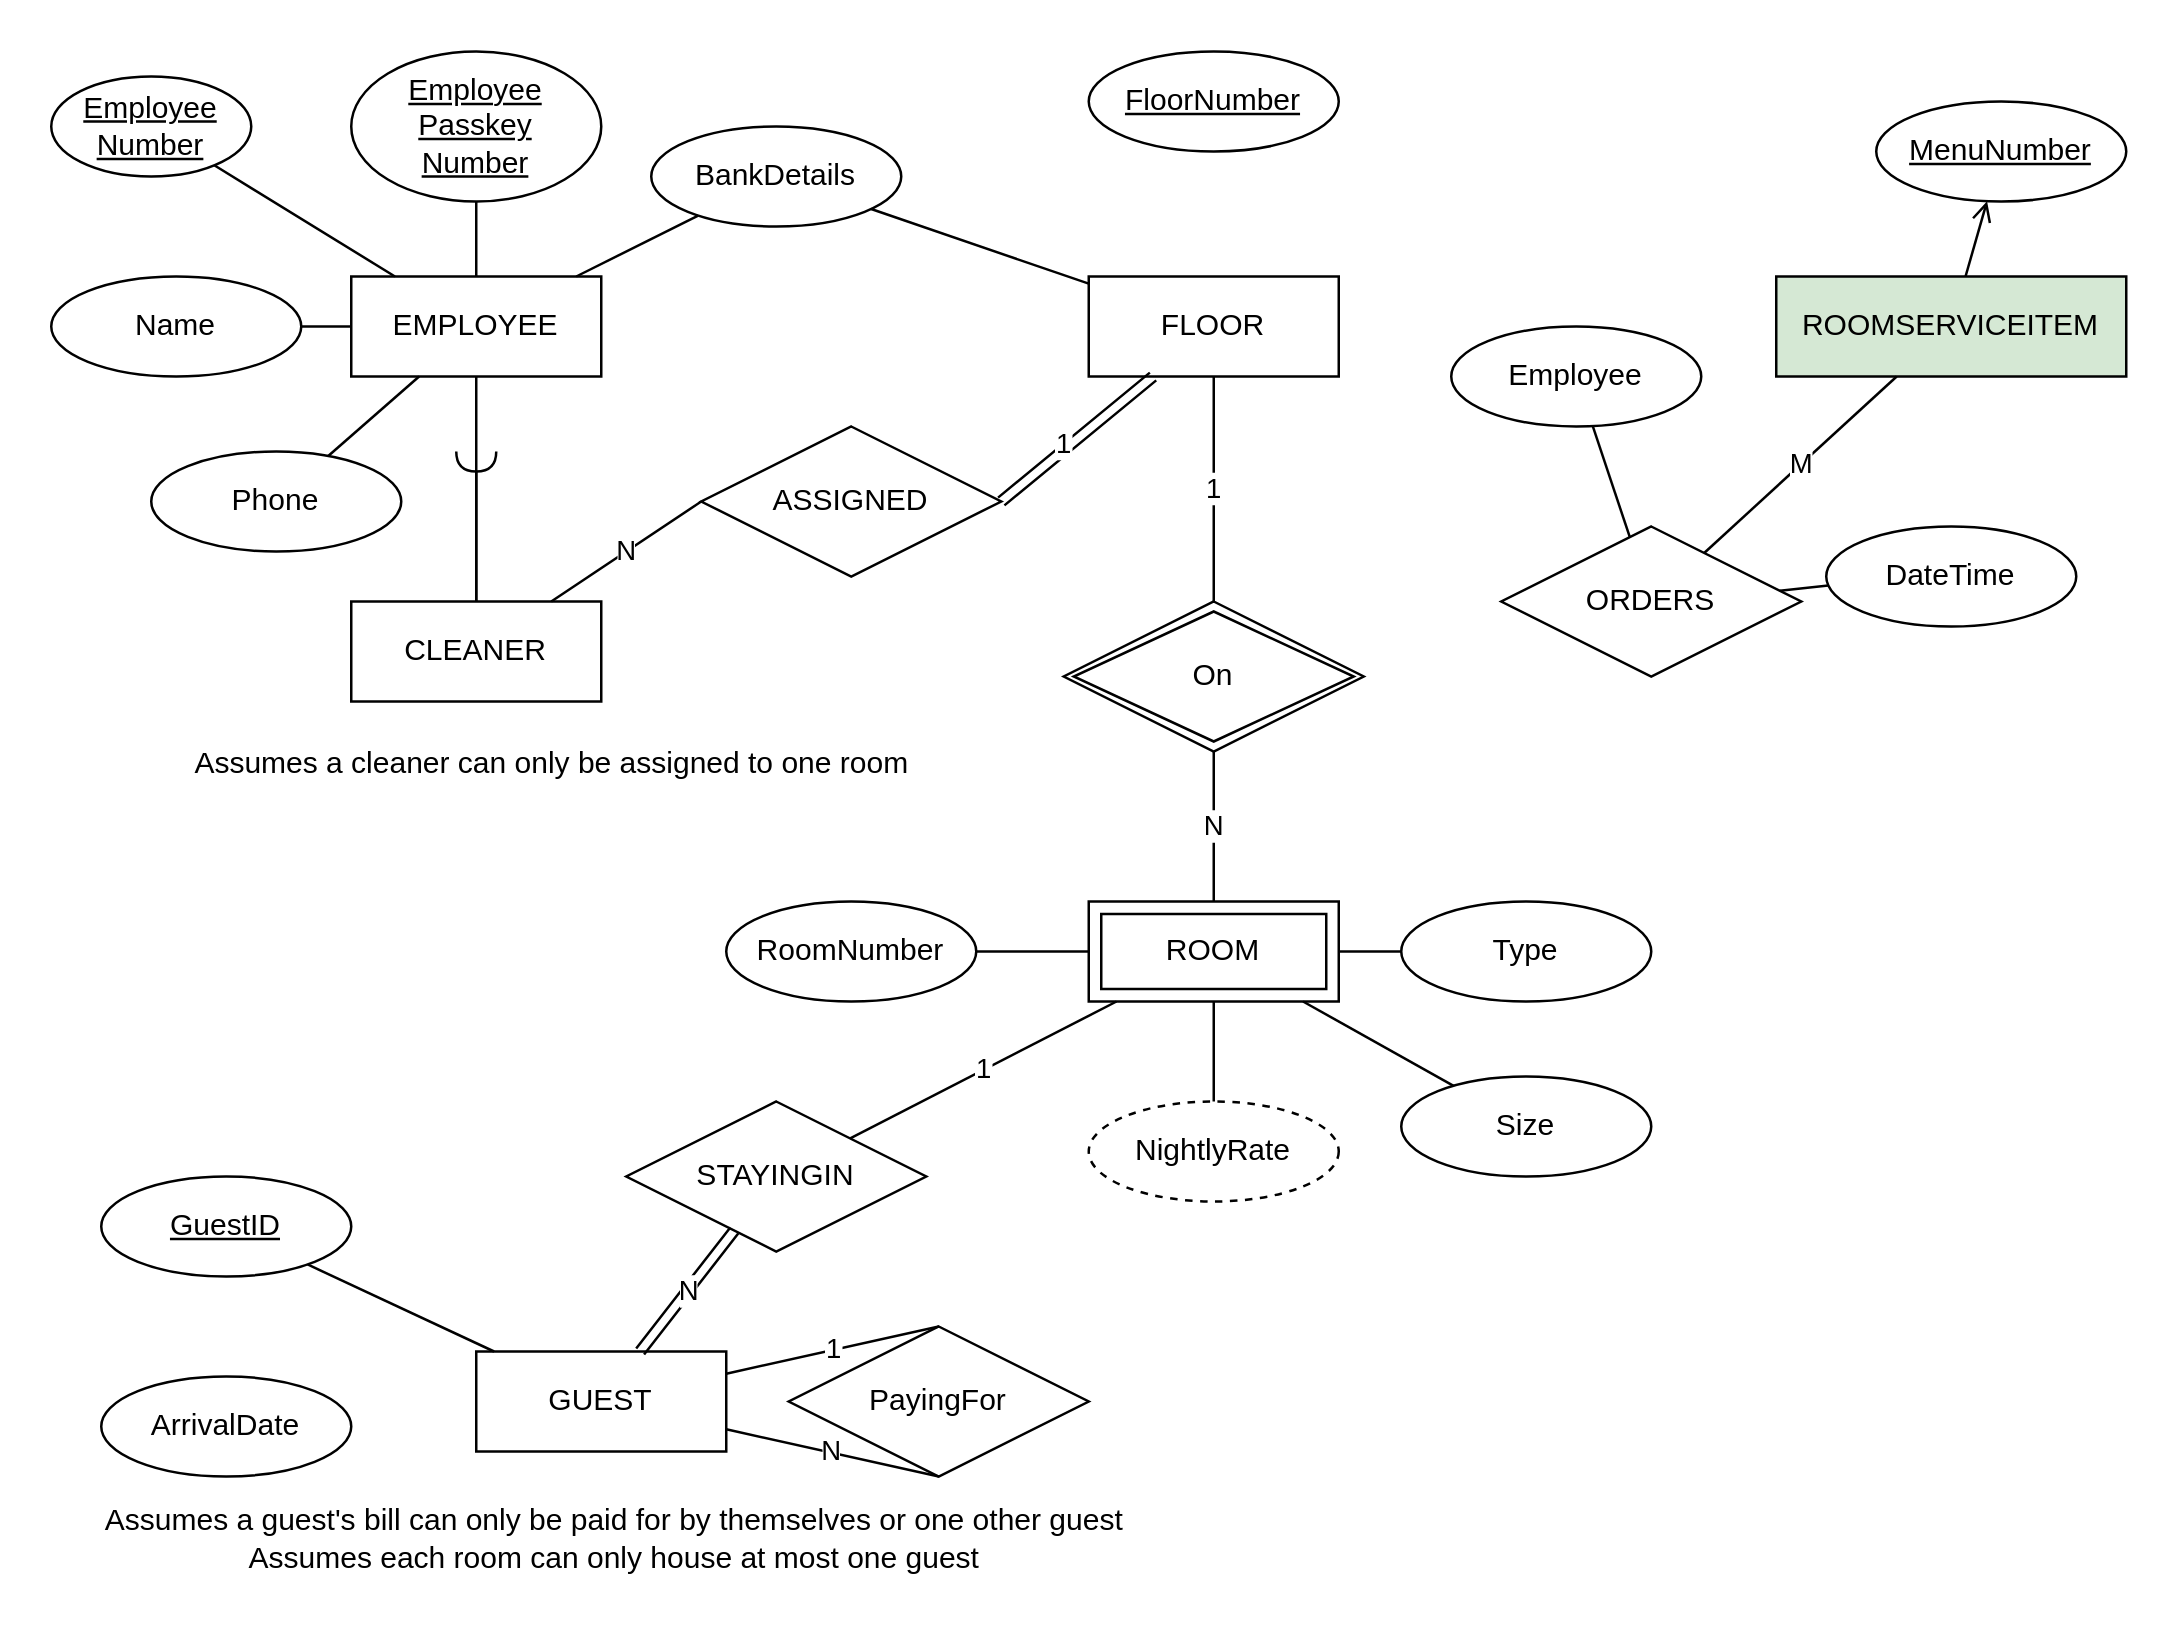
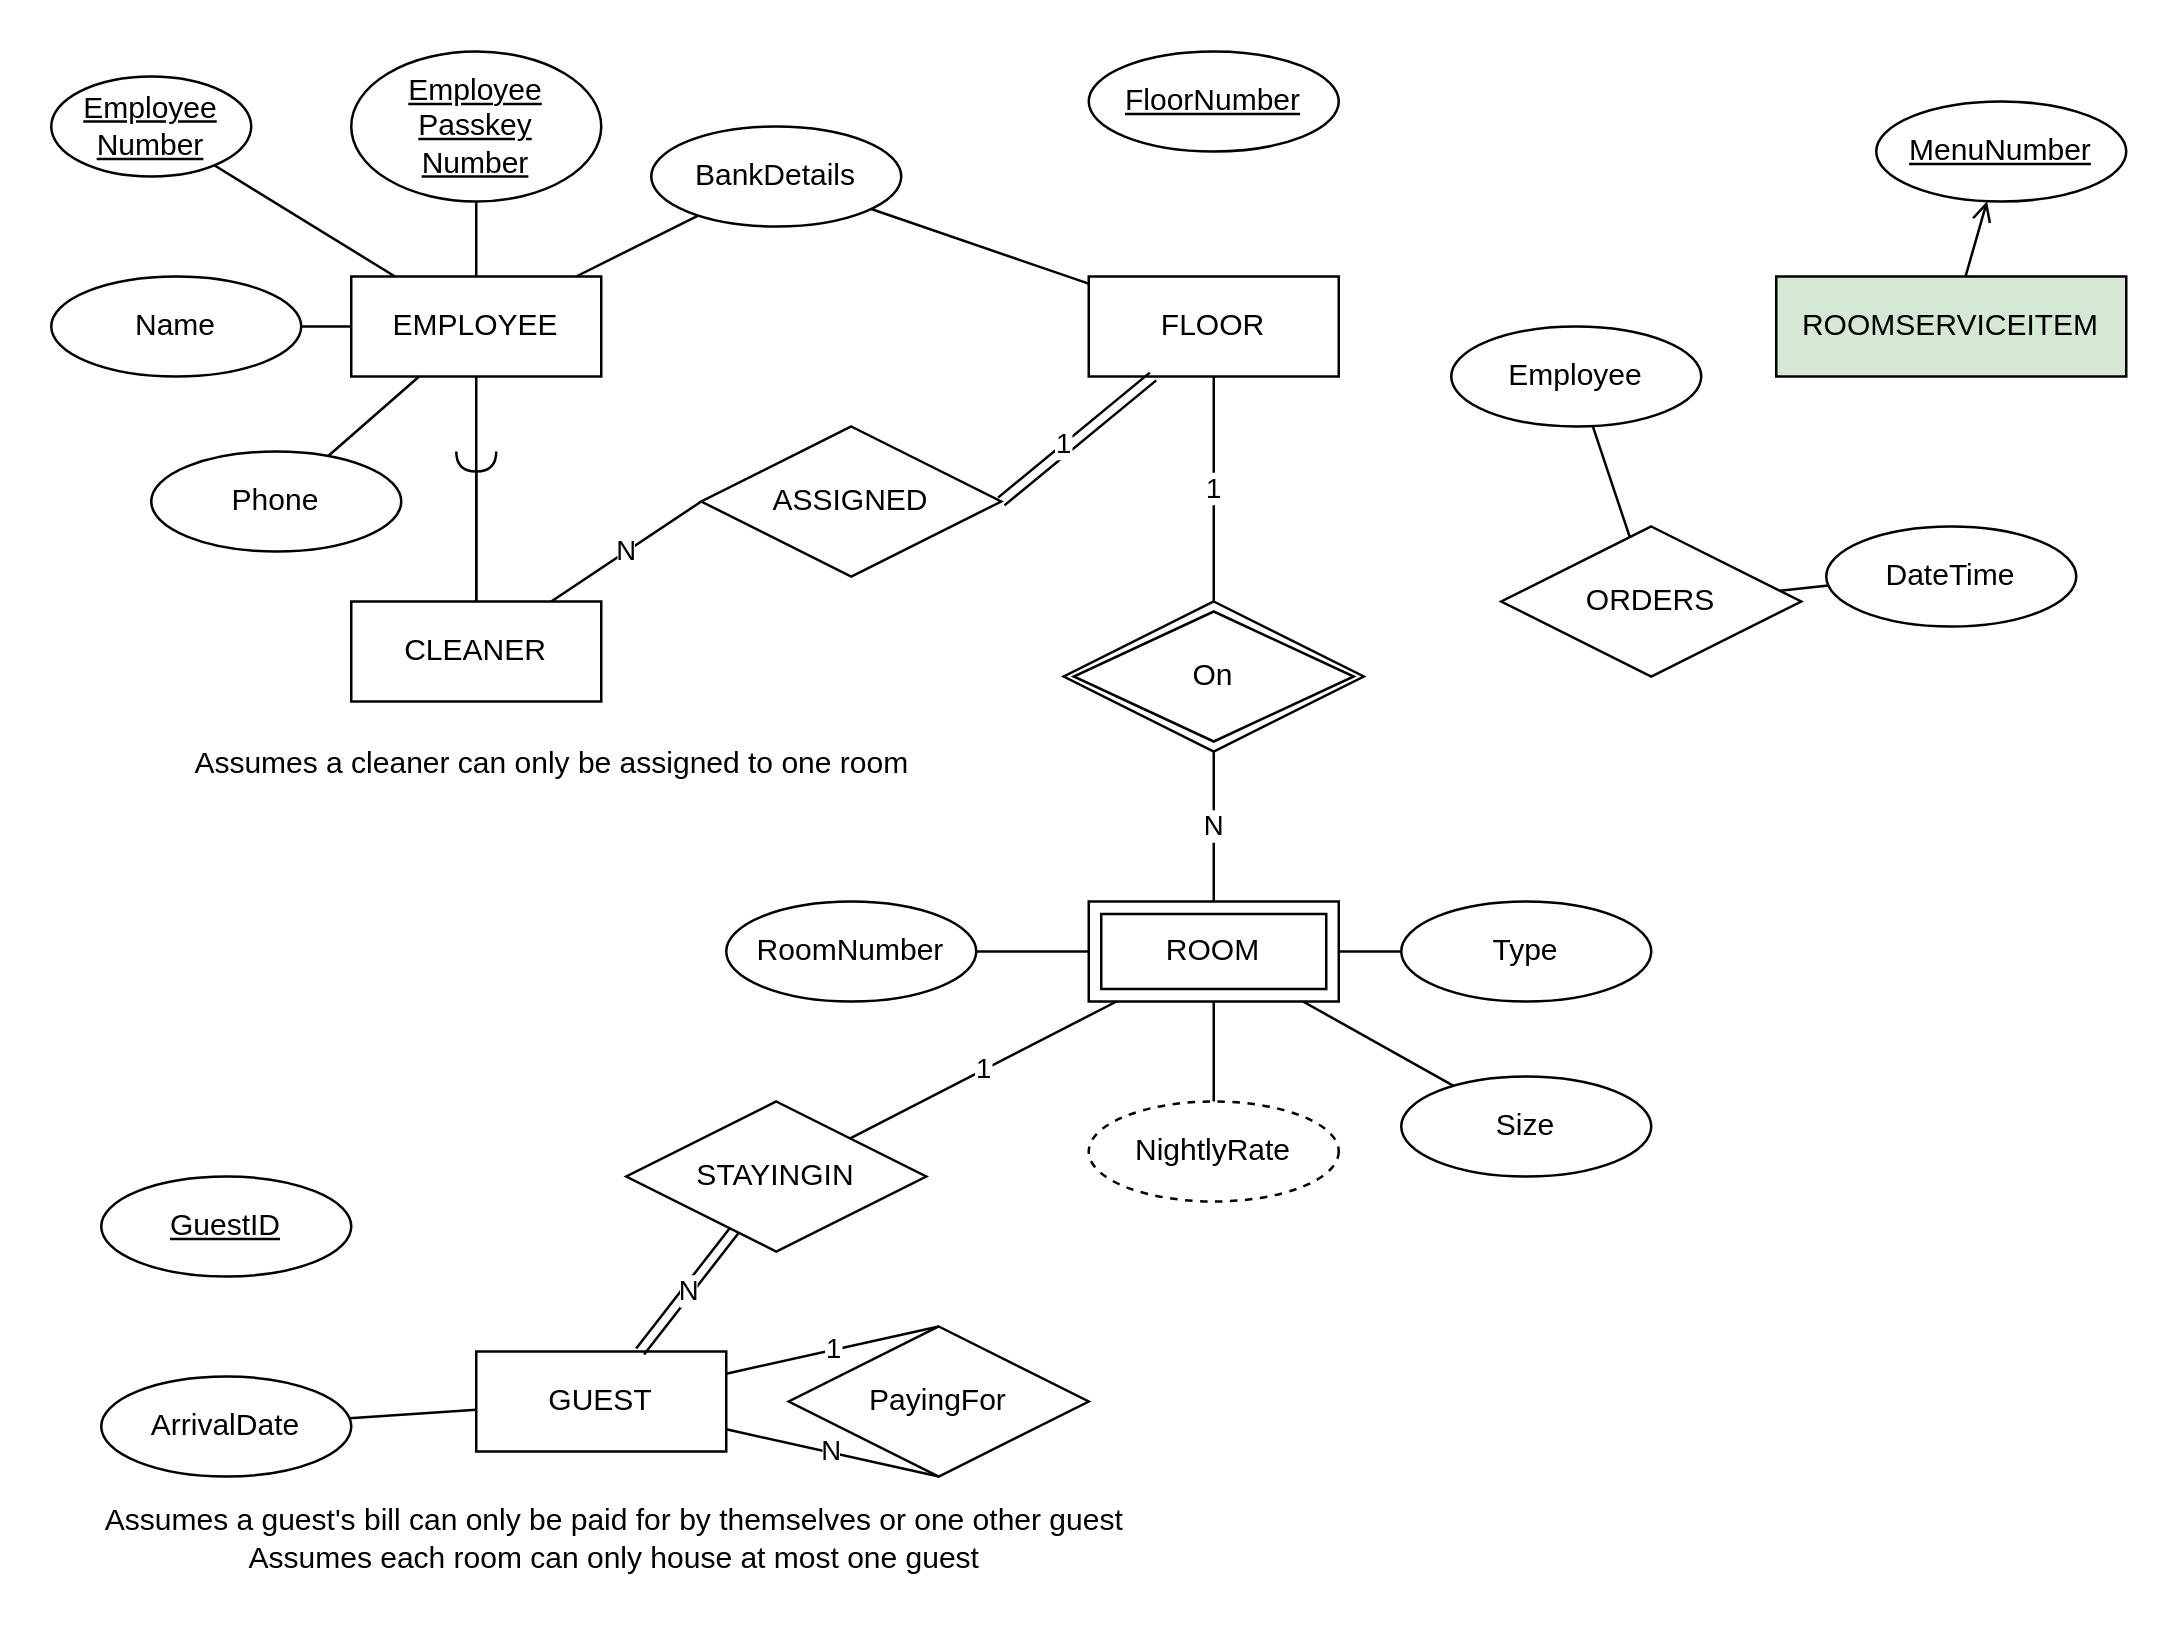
edge "ROOMSERVICEITEM" -- "ORDERS": removed, label "M"
edge "GuestID" -- "GUEST": removed
edge "GUEST" -- "ArrivalDate": added
